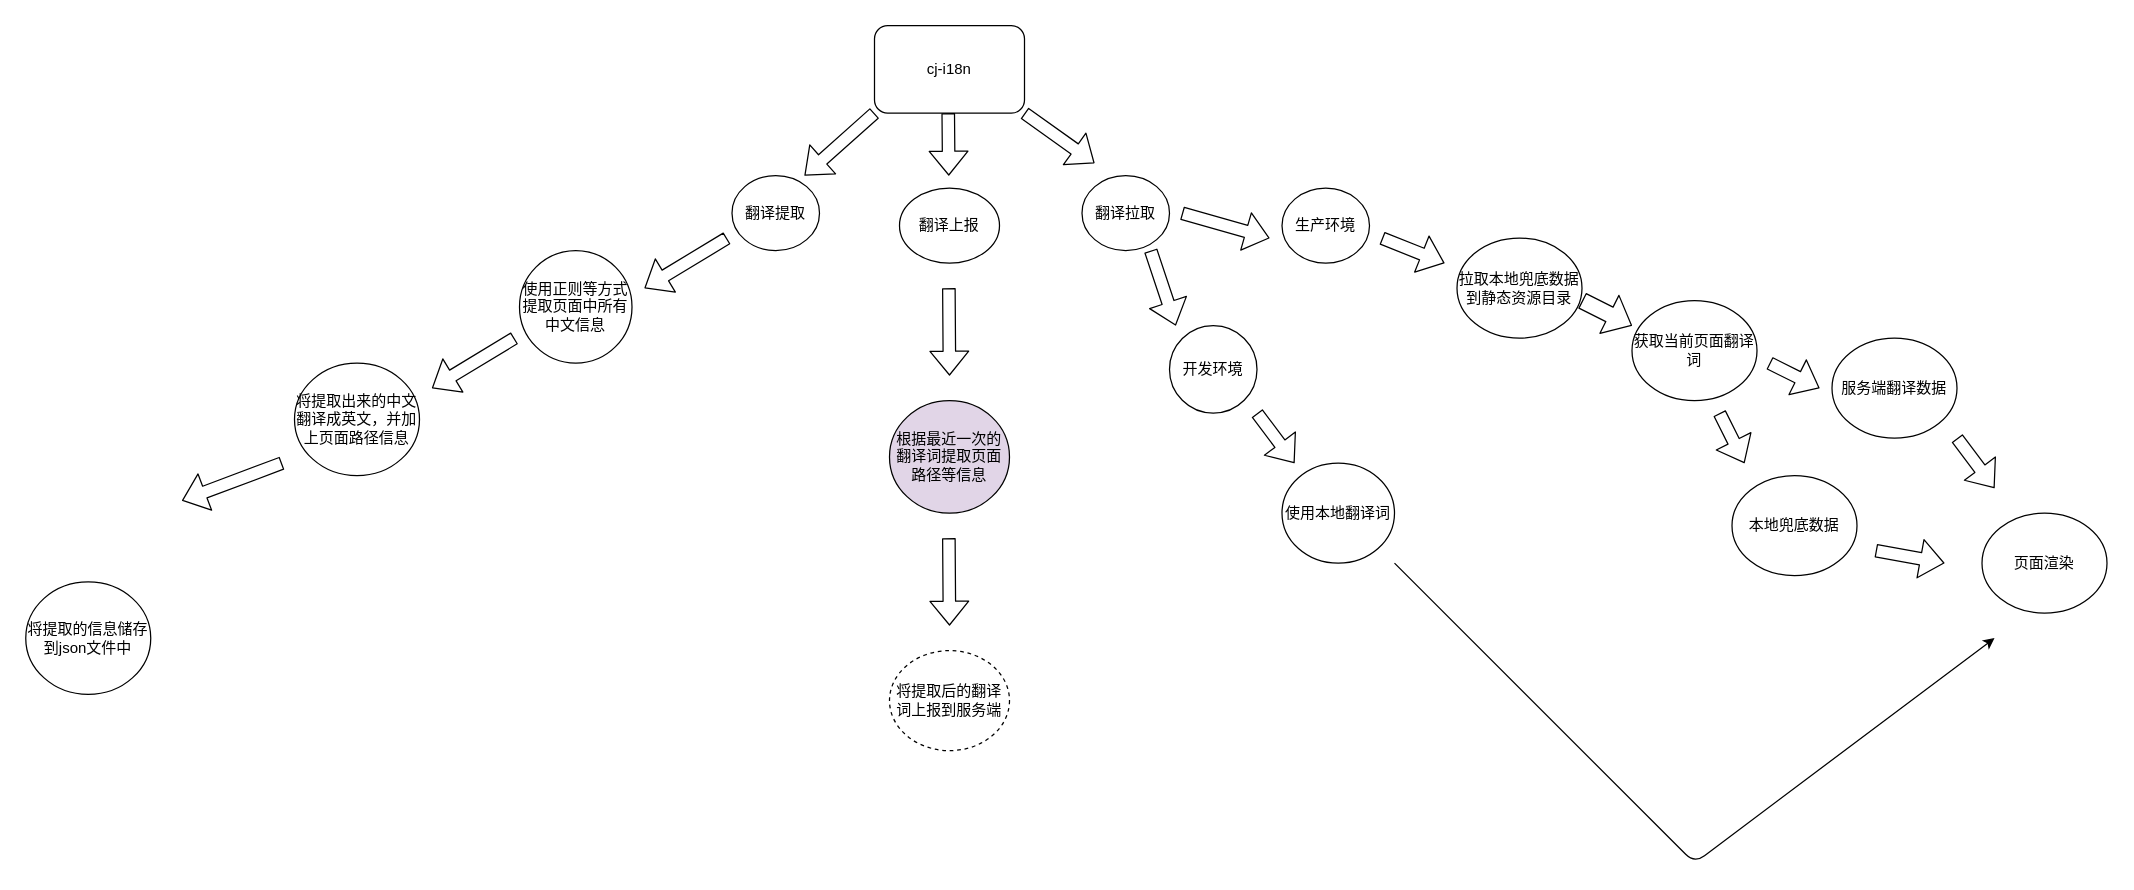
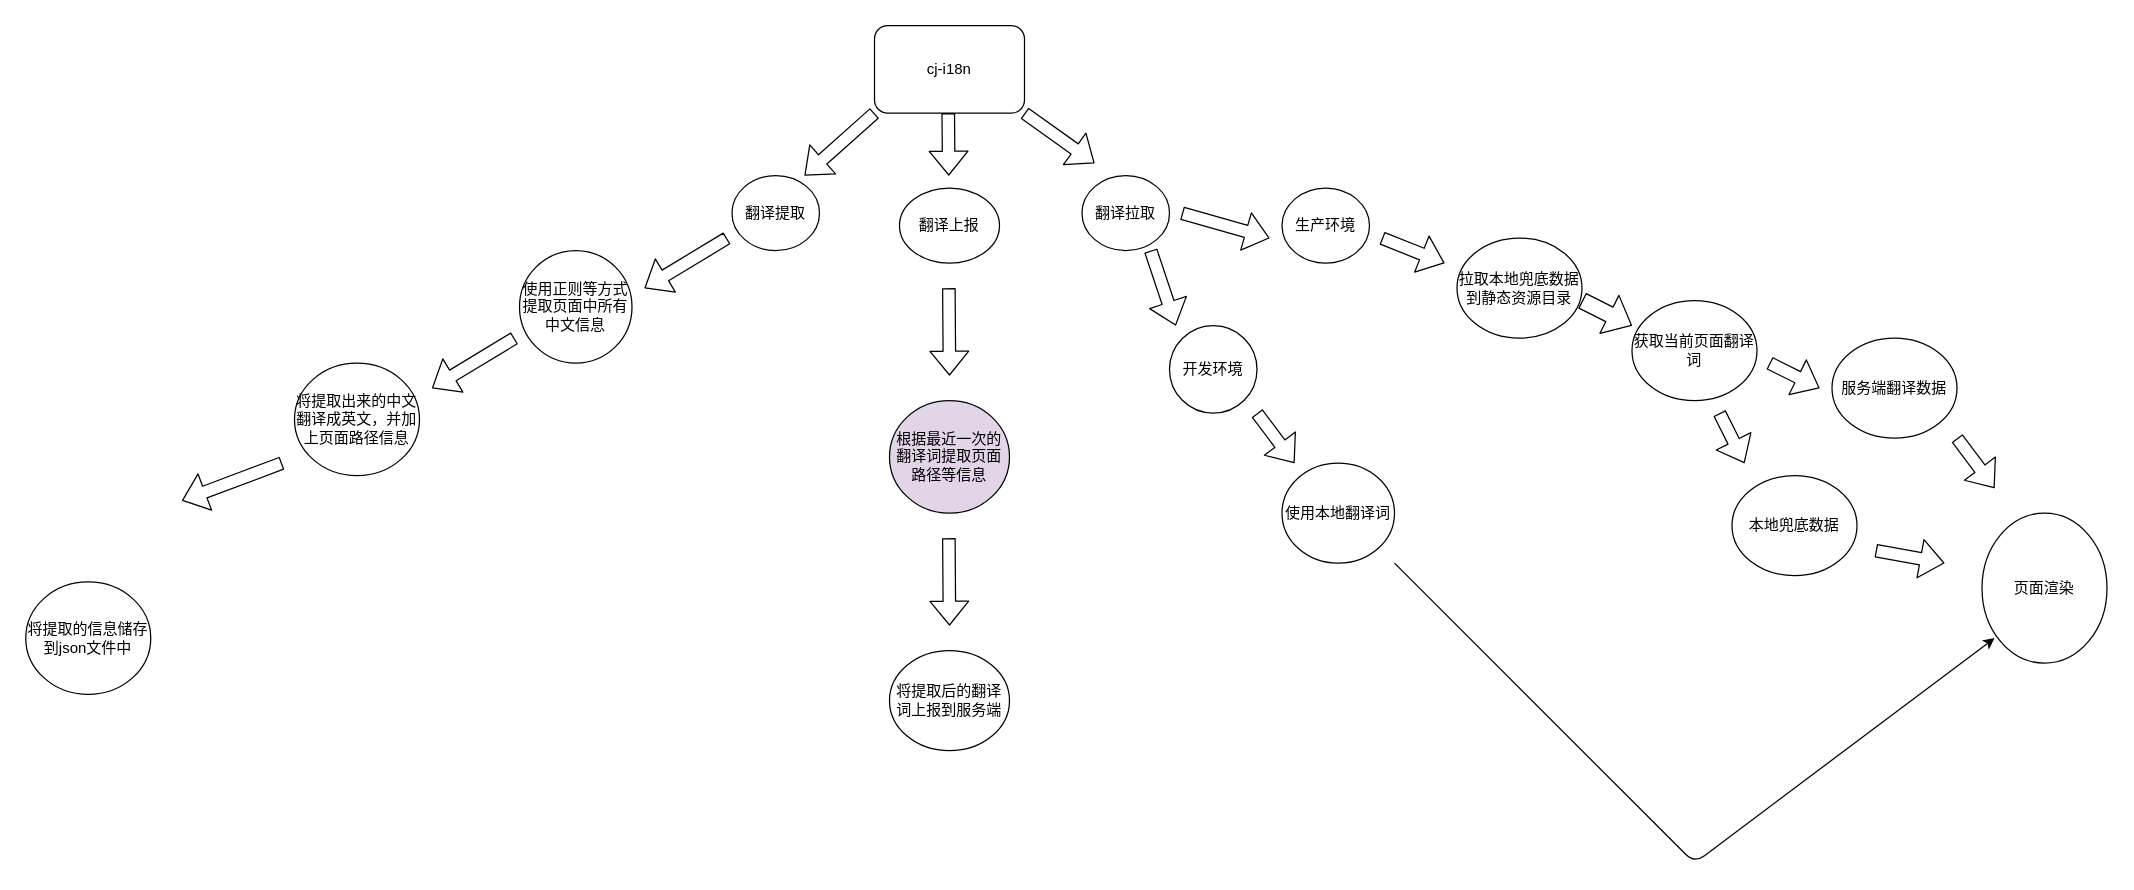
node "页面渲染": size 125x100 -> 125x150
node "将提取后的翻译词上报到服务端": style dashed -> solid
